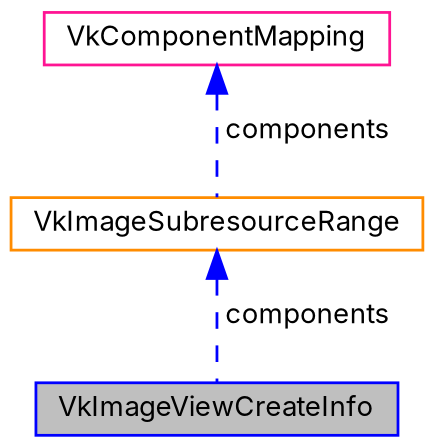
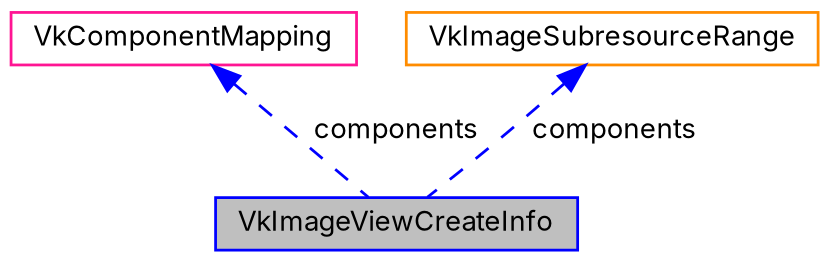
edge "VkImageSubresourceRange" -> "VkComponentMapping": now "VkImageViewCreateInfo" -> "VkComponentMapping"
